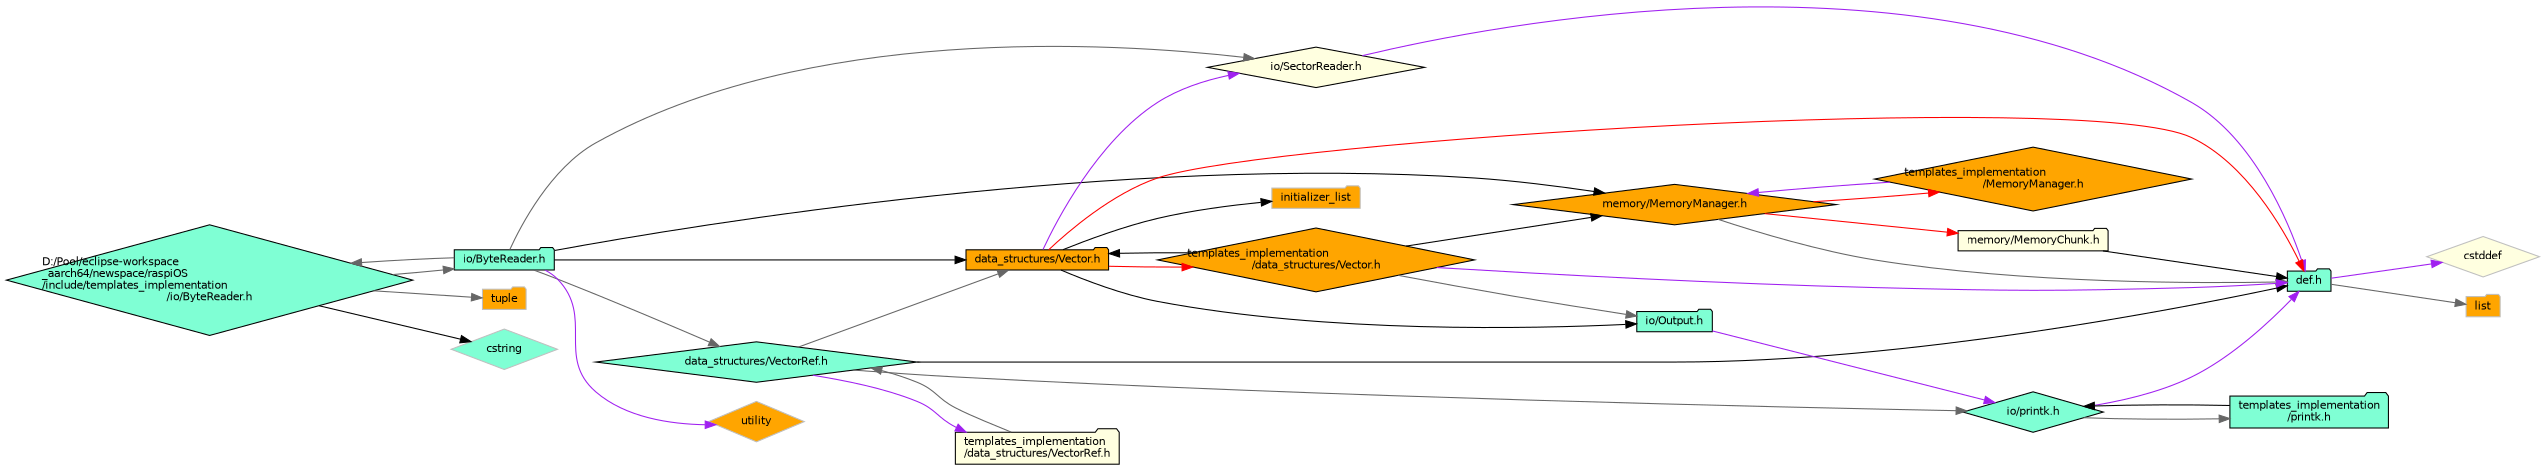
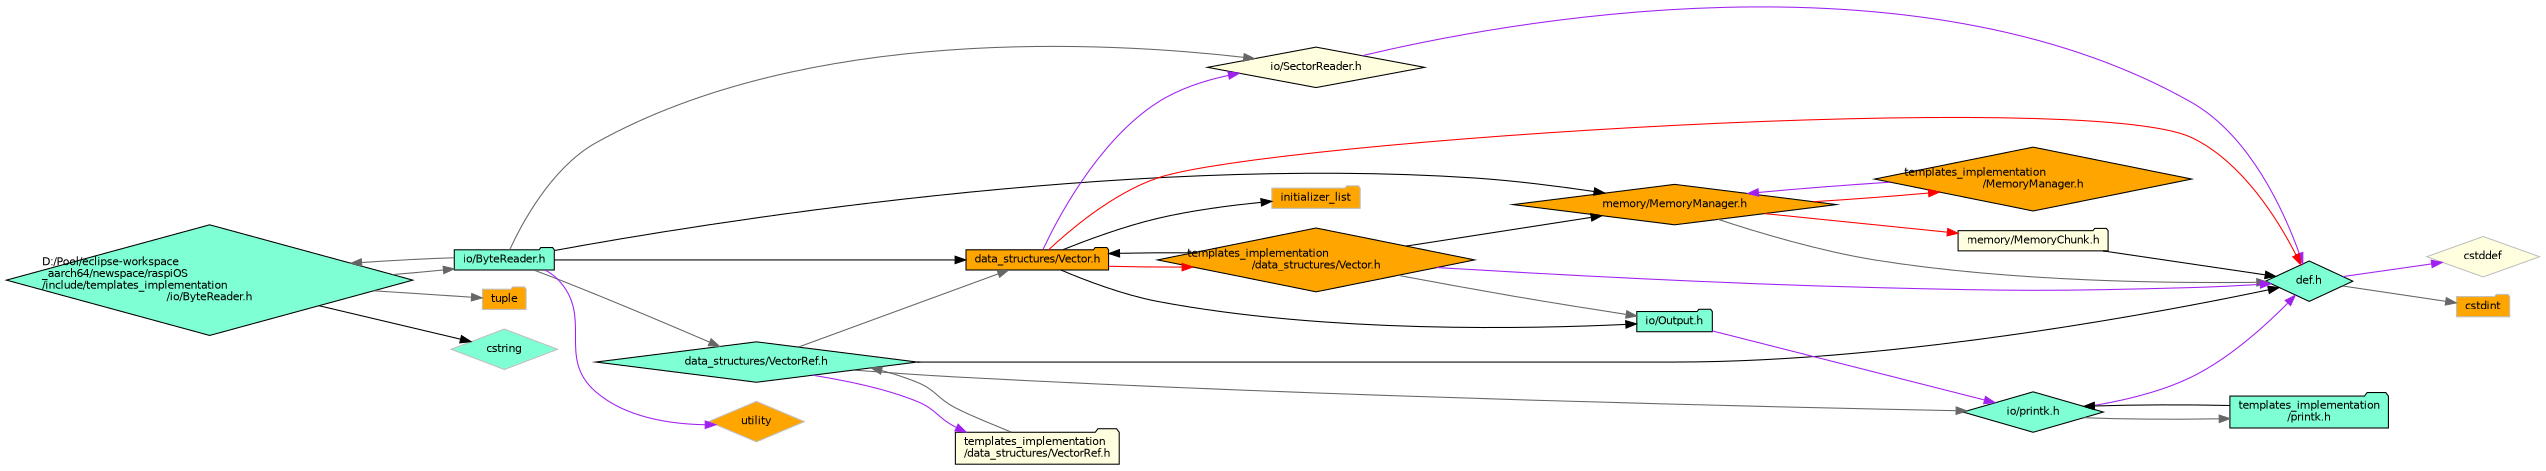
node "def.h": shape folder -> diamond
node "list": label "list" -> "cstdint"
